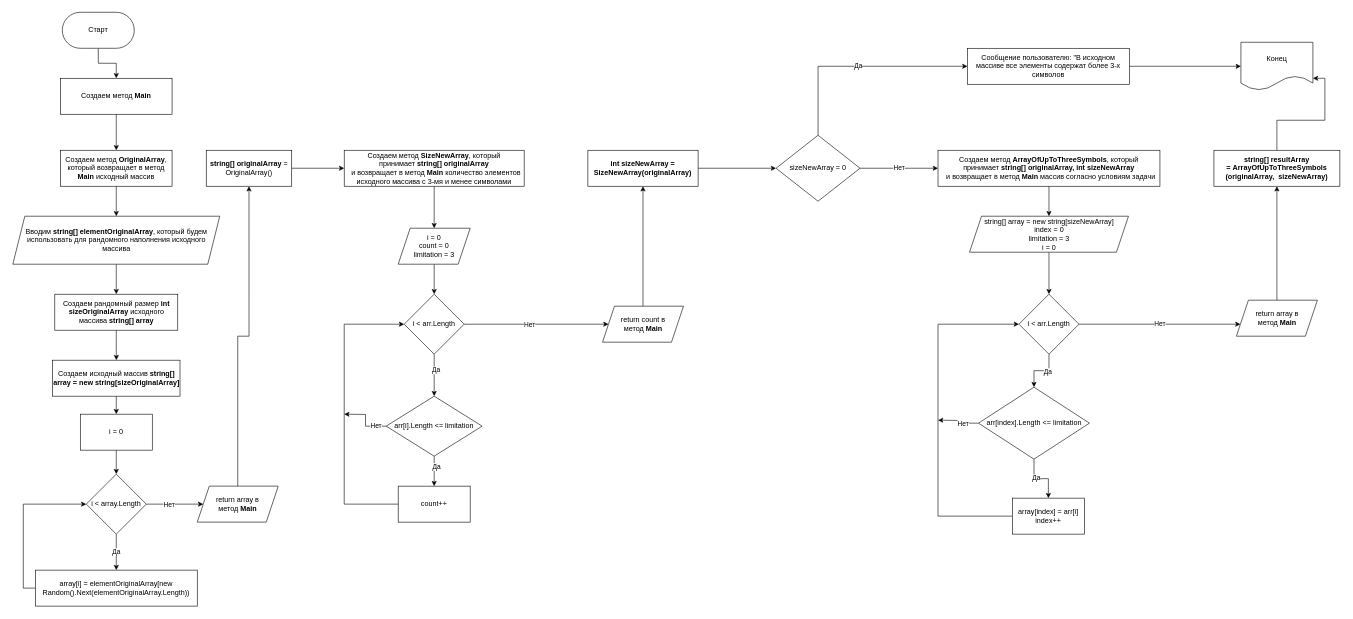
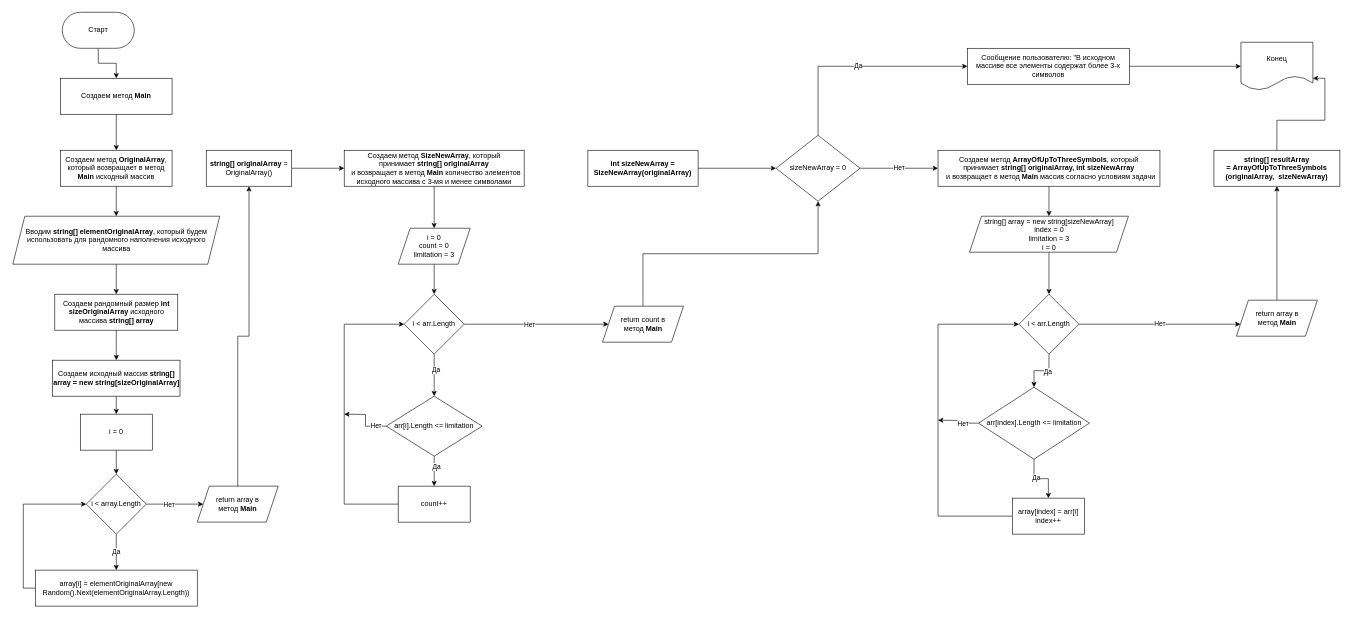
edge "return count в метод Main" -> "int sizeNewArray = SizeNewArray(originalArray)": now "return count в метод Main" -> "sizeNewArray = 0"
